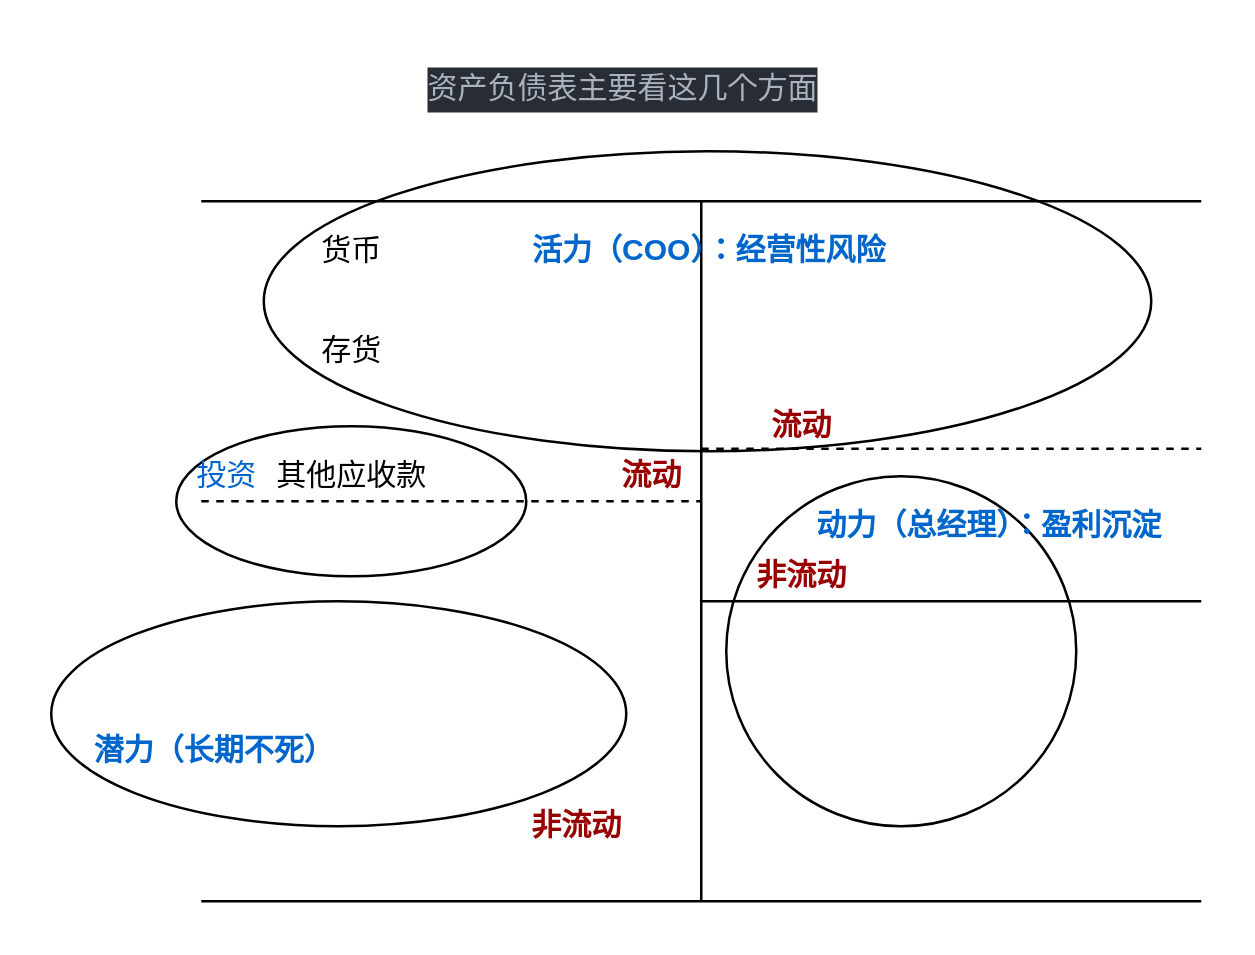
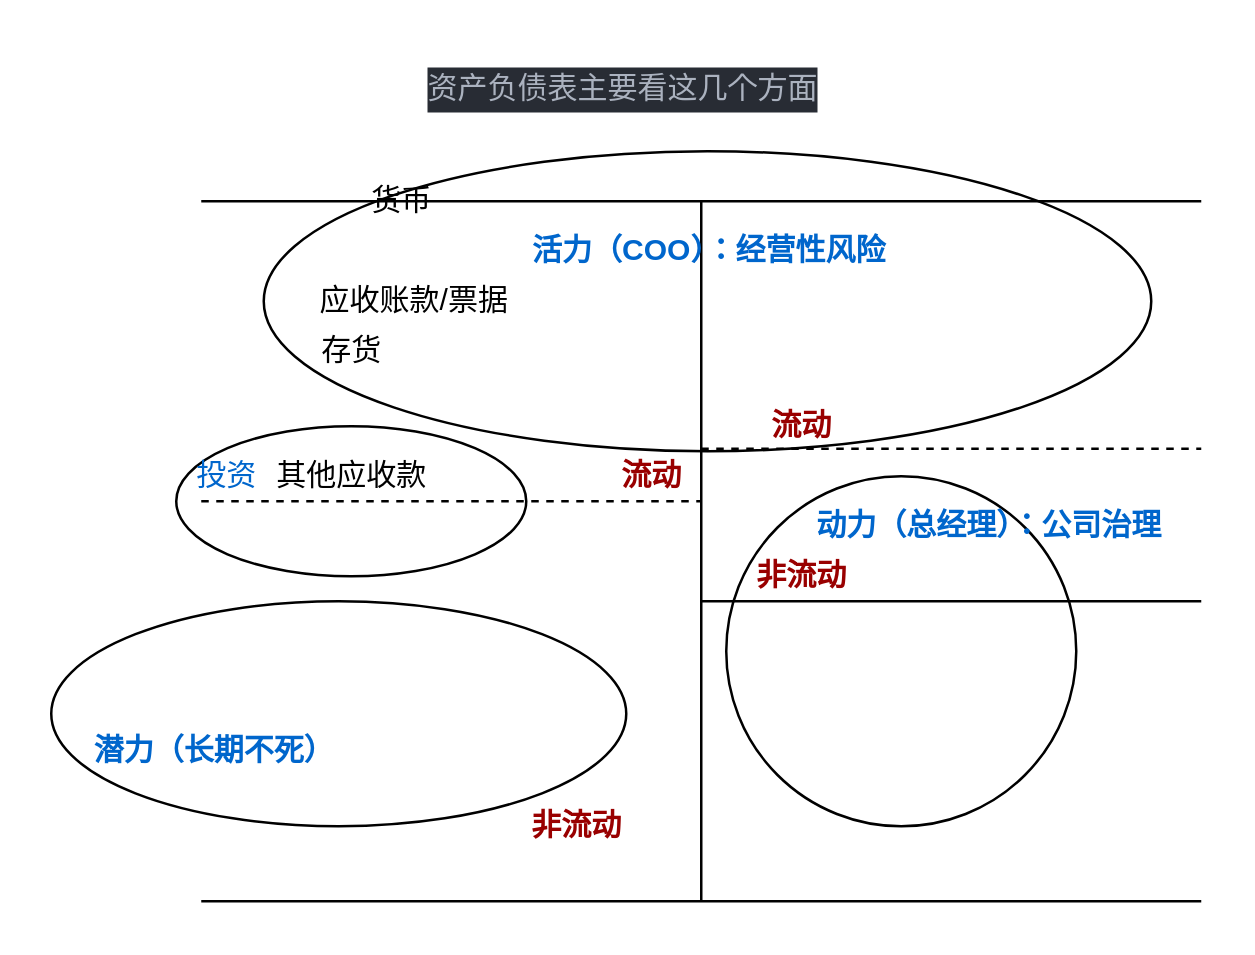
node "货币": moved (351, 251) -> (401, 201)
node "应收账款/票据": added
node "动力（总经理）：盈利沉淀": label "动力（总经理）：盈利沉淀" -> "动力（总经理）：公司治理"
